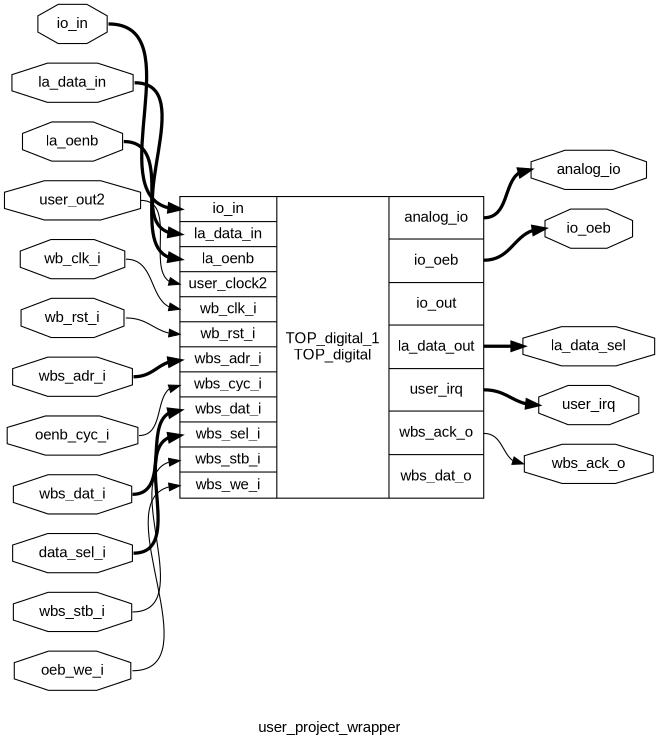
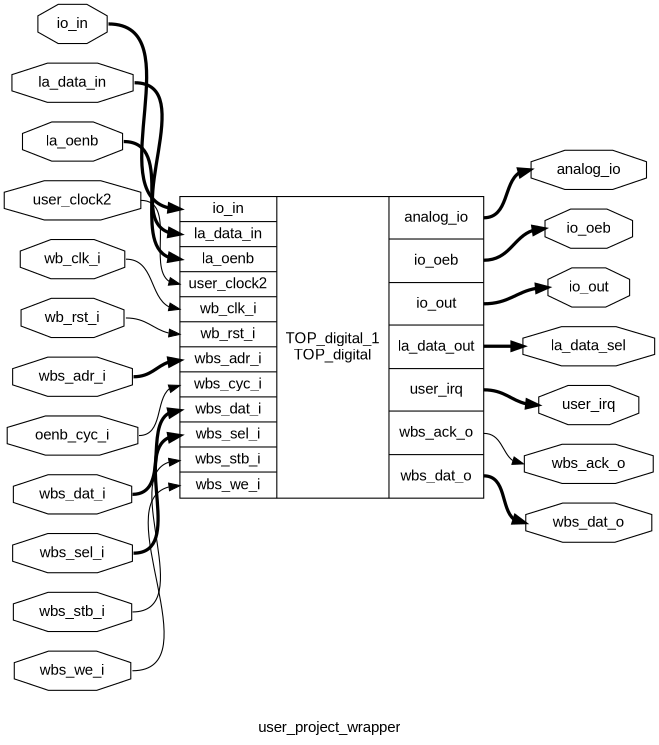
node "user_out2": label "user_out2" -> "user_clock2"
node "io_out": added
node "wbs_dat_o": added
node "data_sel_i": label "data_sel_i" -> "wbs_sel_i"
node "oeb_we_i": label "oeb_we_i" -> "wbs_we_i"
